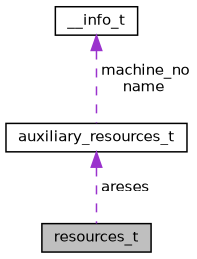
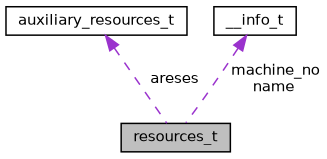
edge "auxiliary_resources_t" -> "__info_t": now "resources_t" -> "__info_t"
